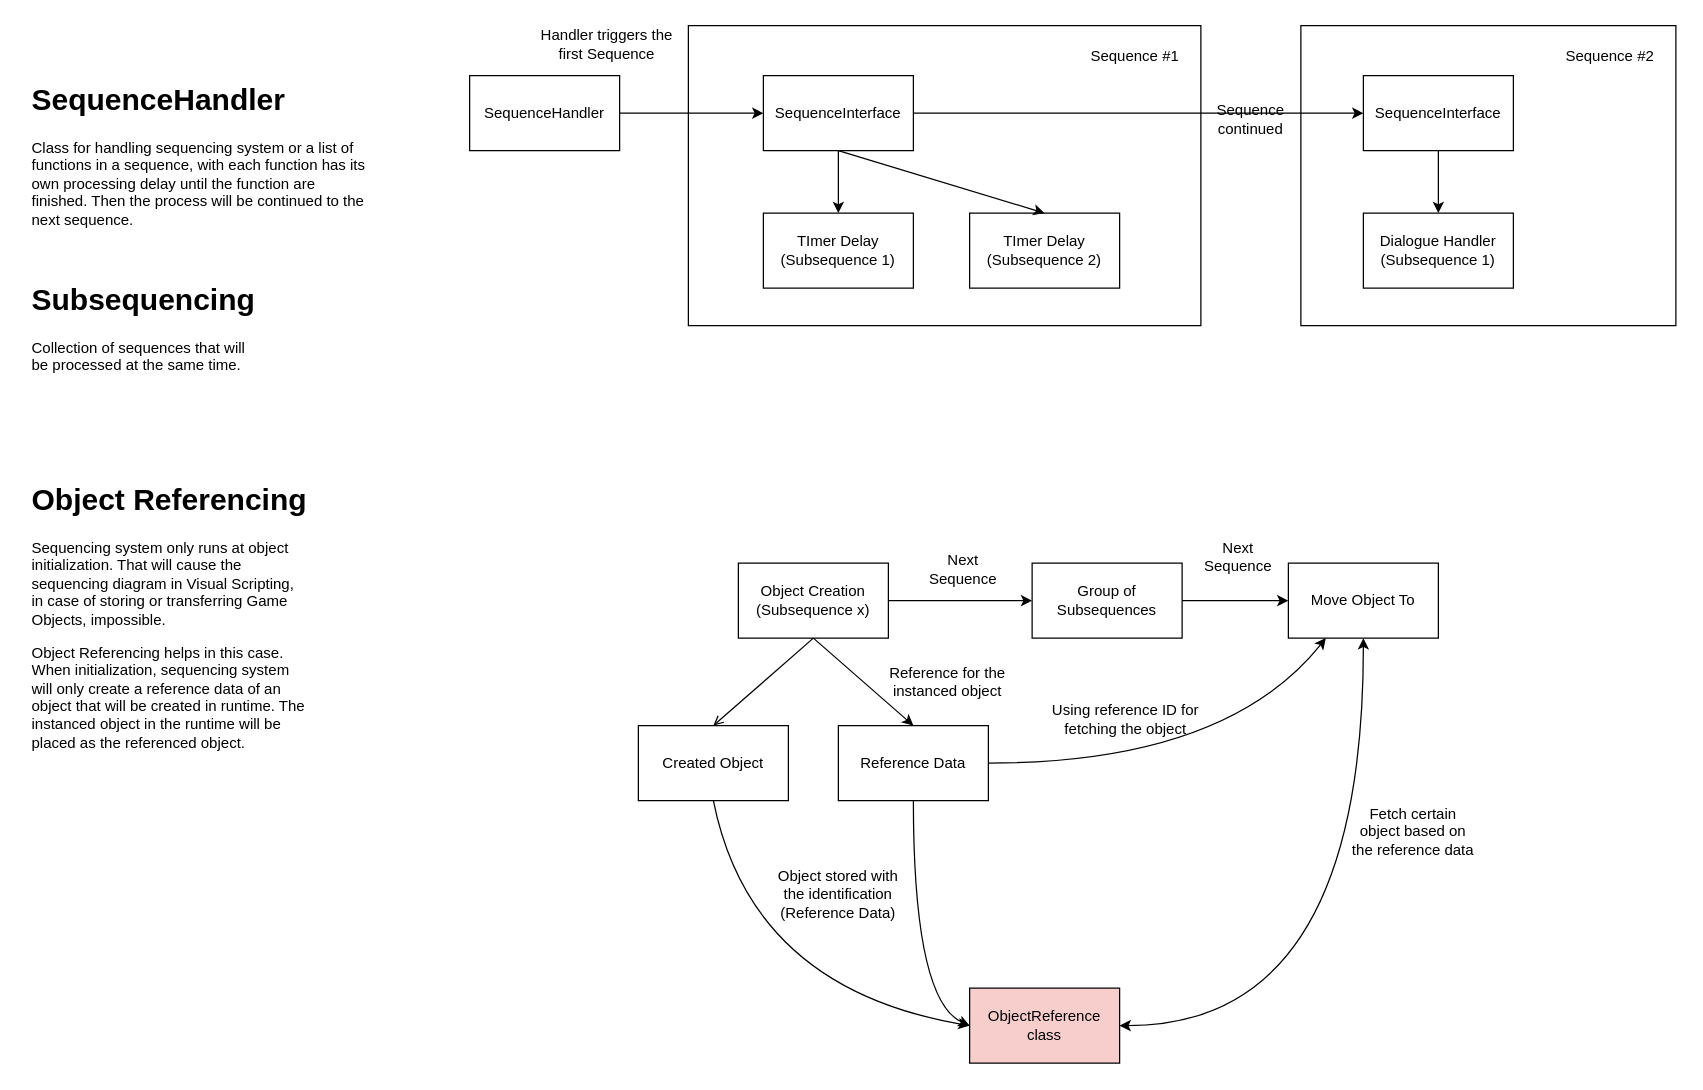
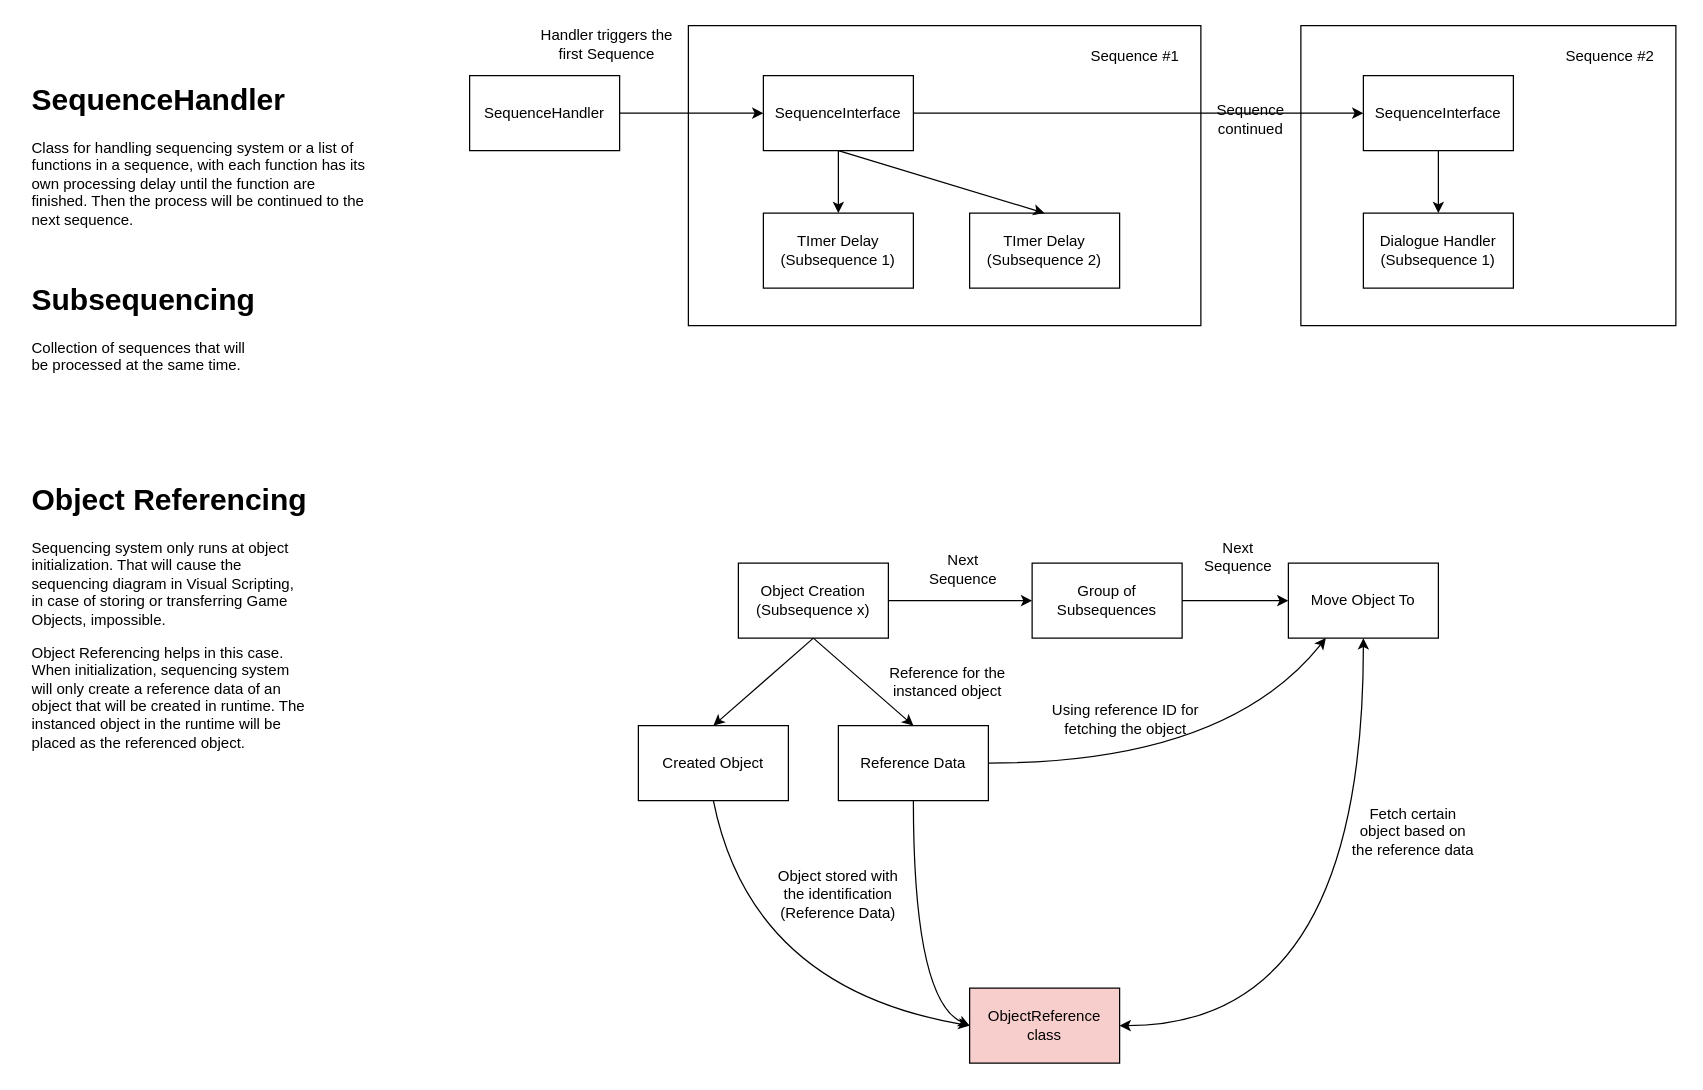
edge "Object Creation (Subsequence x)" -> "Created Object": arrowhead open -> classic
